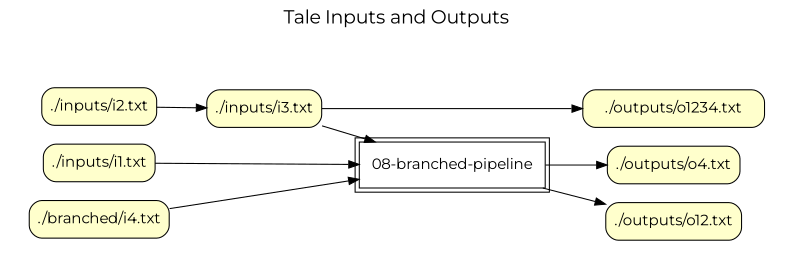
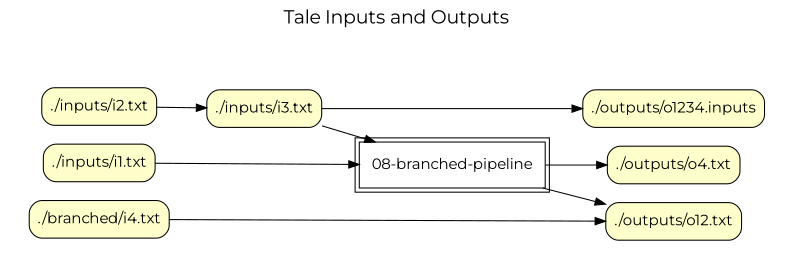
node "./outputs/o1234.txt": label "./outputs/o1234.txt" -> "./outputs/o1234.inputs"
edge "./branched/i4.txt" -> "08-branched-pipeline": now "./branched/i4.txt" -> "./outputs/o12.txt"
